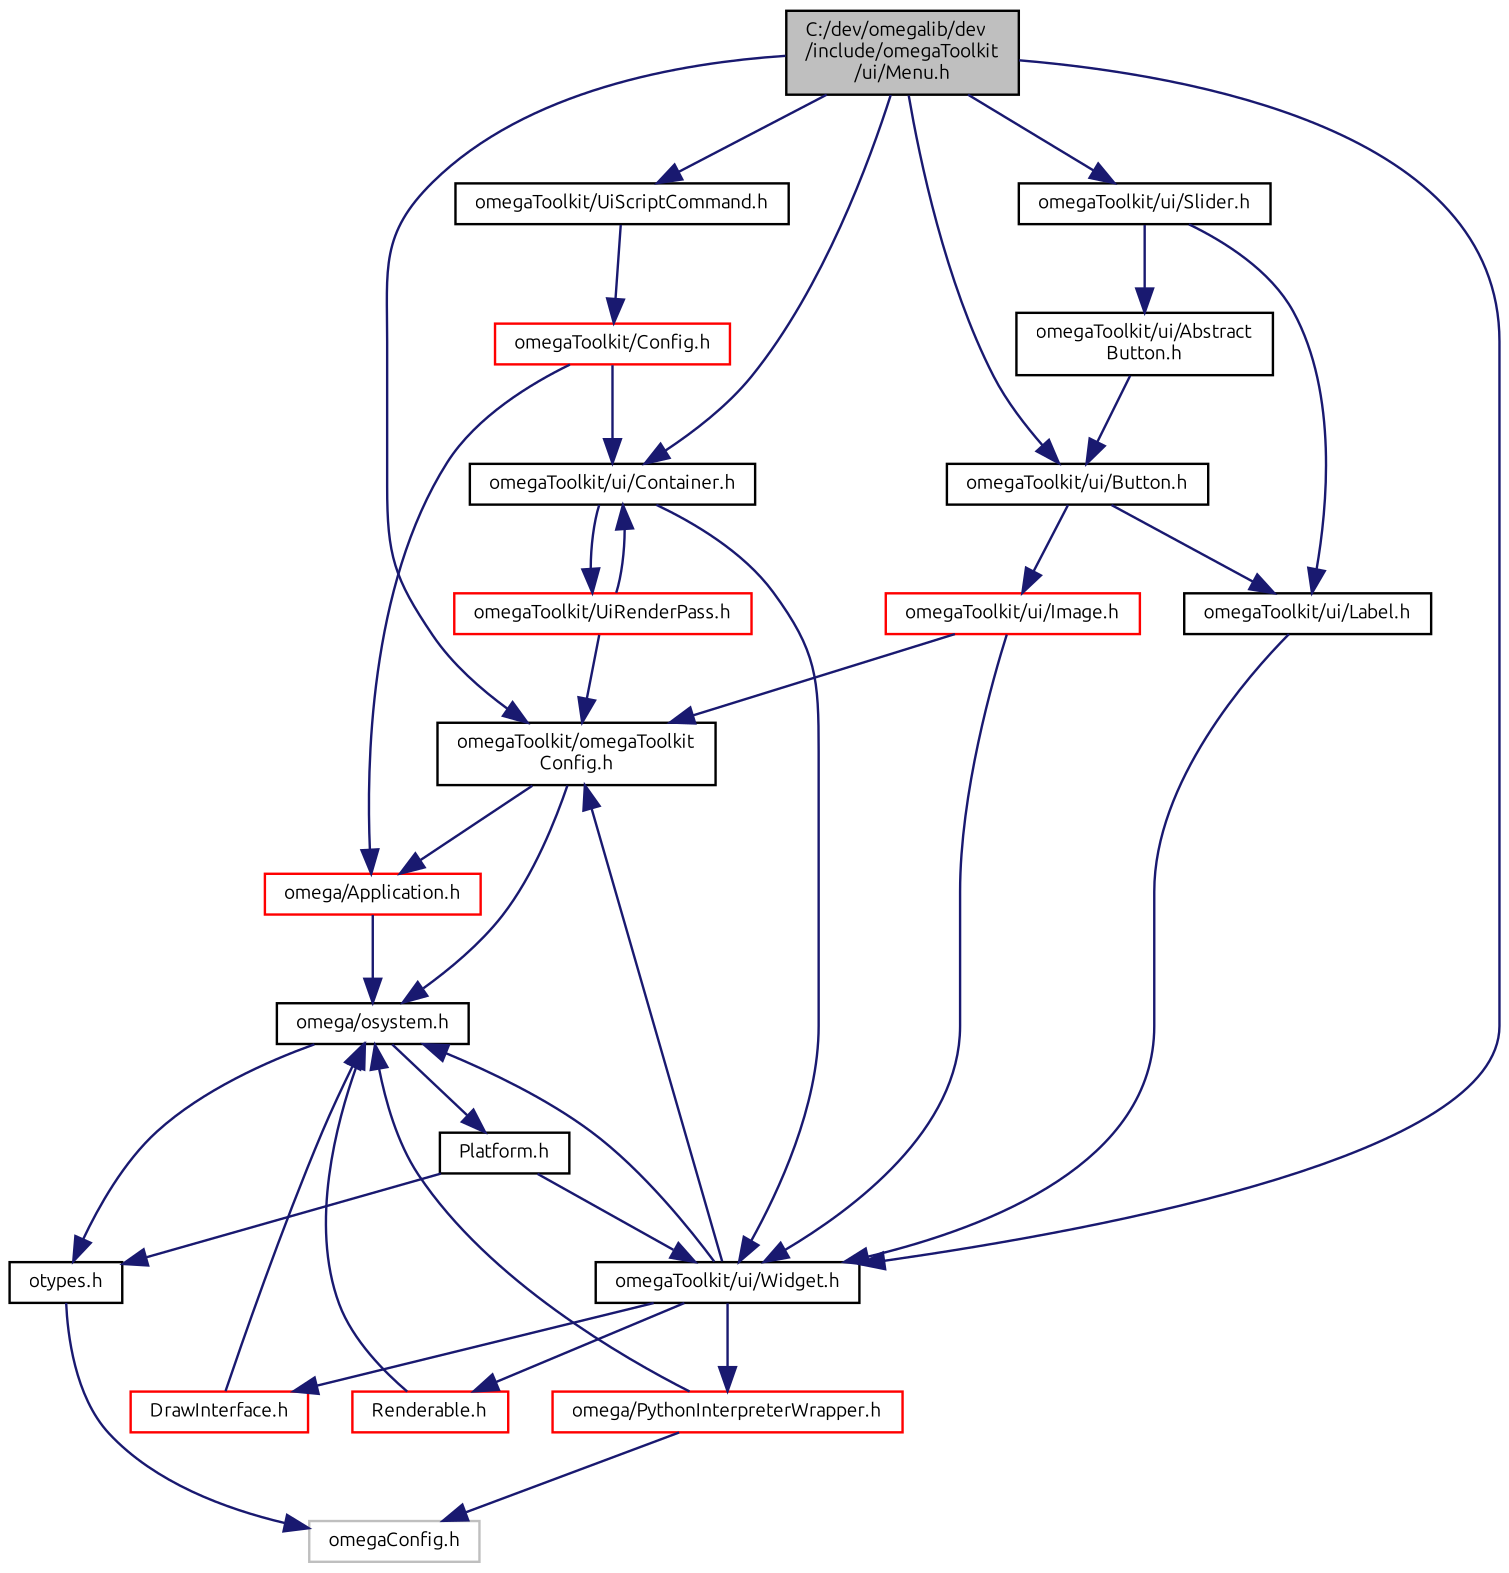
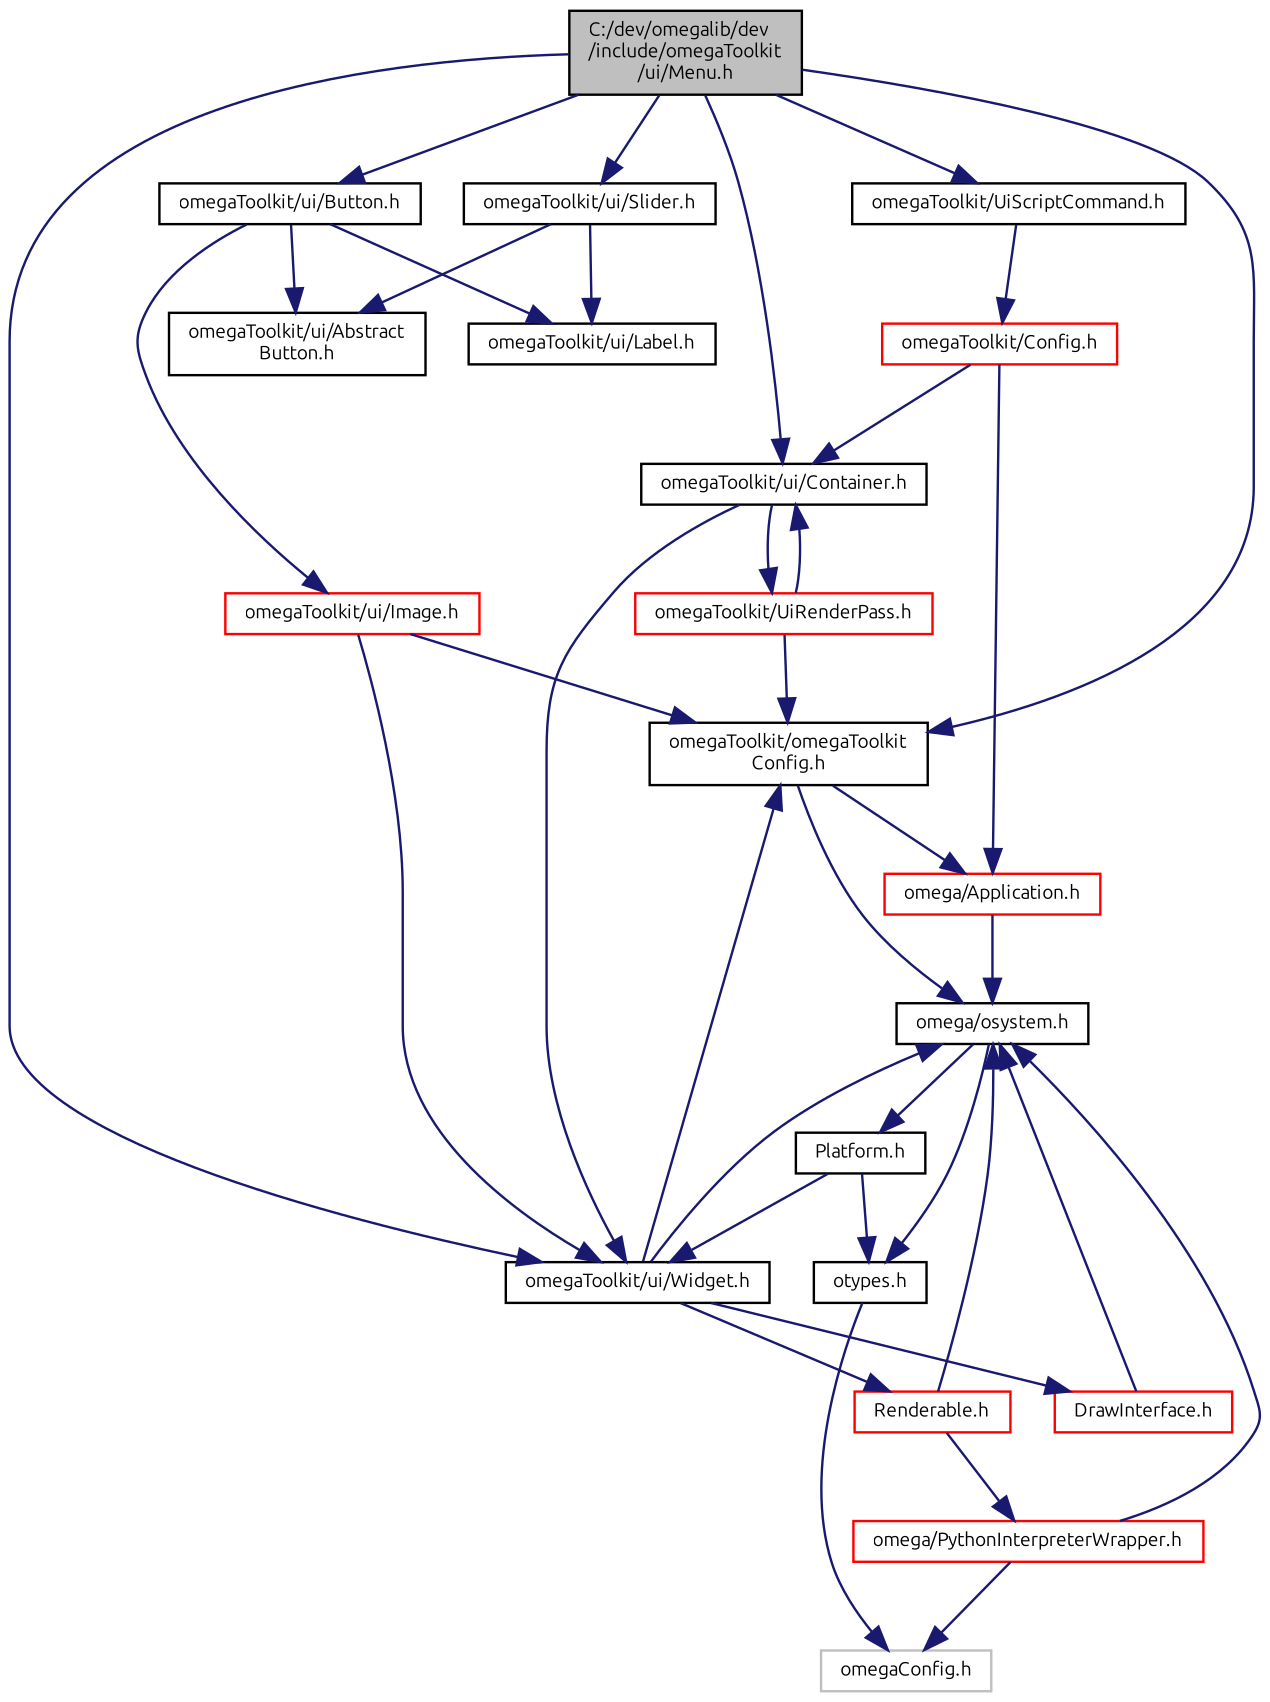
edge "omegaToolkit/ui/Abstract Button.h" -> "omegaToolkit/ui/Button.h": reversed
edge "omegaToolkit/ui/Label.h" -> "omegaToolkit/ui/Widget.h": removed
edge "omegaToolkit/ui/Widget.h" -> "omega/PythonInterpreterWrapper.h": now "Renderable.h" -> "omega/PythonInterpreterWrapper.h"
